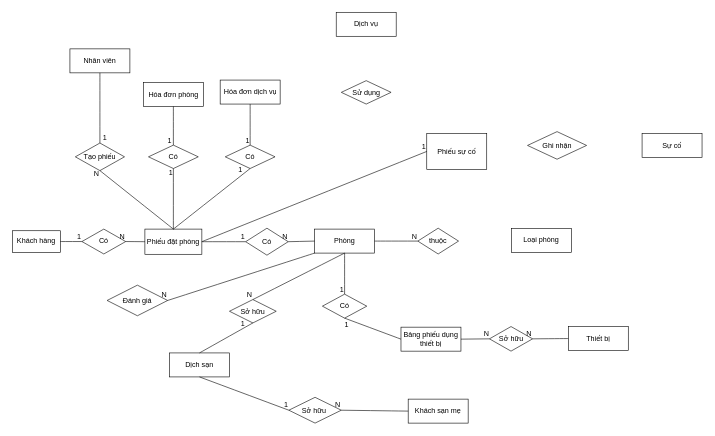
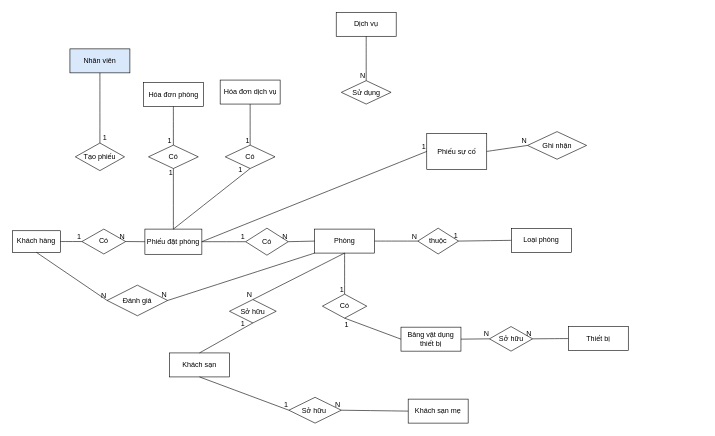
edge "Dịch vụ" -- "Sử dụng": added, label "N"
node "Nhân viên": fillcolor #ffffff -> #dae8fc
node "Sự cố": removed
edge "Ghi nhận" -- "Phiếu sự cố": added, label "N"
edge "Tạo phiếu" -- "Phiếu đặt phòng": removed, label "N"
edge "Loại phòng" -- "thuộc": added, label "1"
edge "Khách hàng" -- "Đánh giá": added, label "N"
node "Bảng phiếu dụng thiết bị": label "Bảng phiếu dụng thiết bị" -> "Bảng vật dụng thiết bị"
node "Dịch sạn": label "Dịch sạn" -> "Khách sạn"
